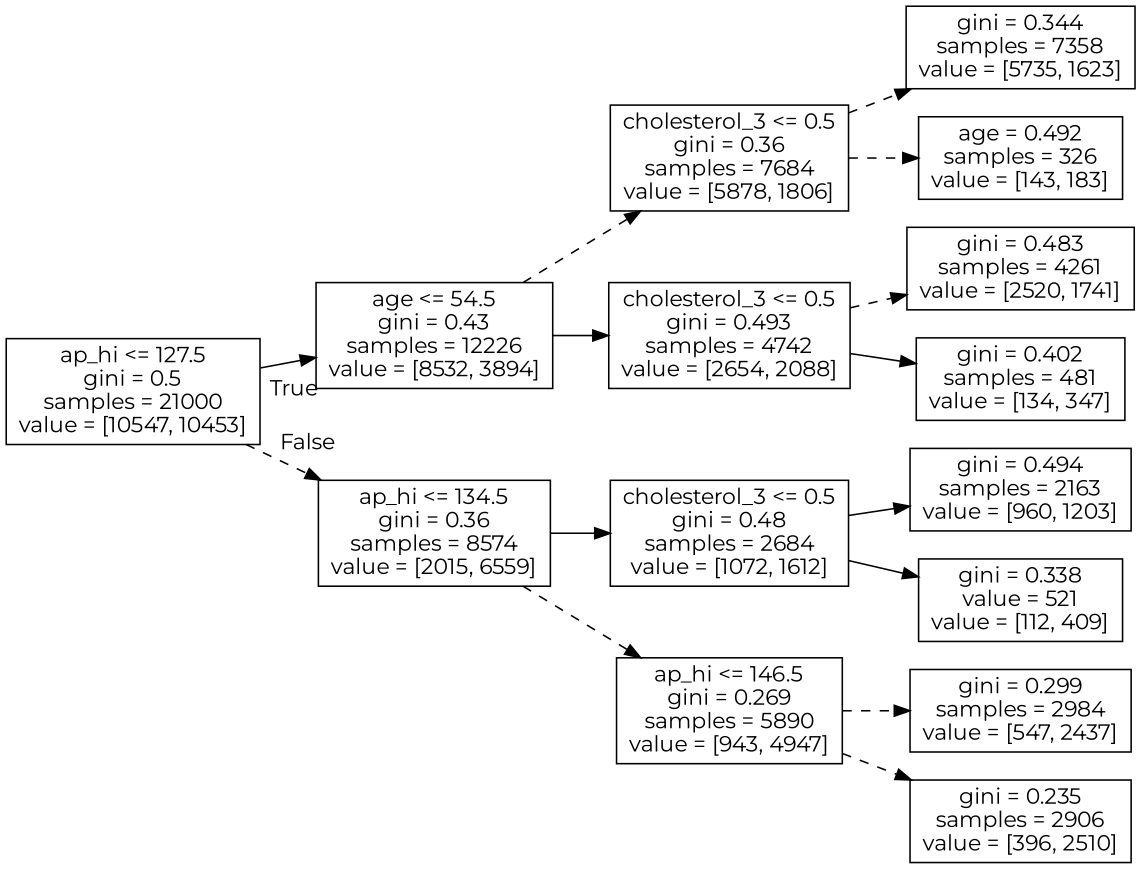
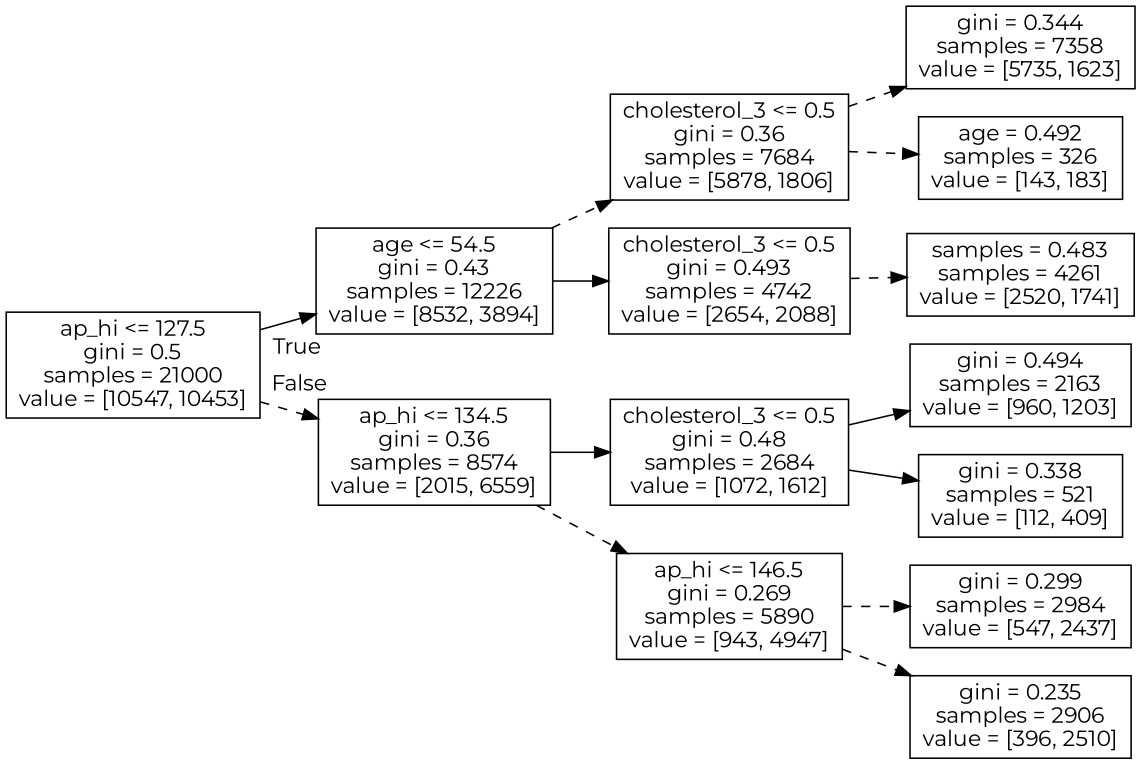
node "gini = 0.483 samples = 4261 value = [2520, 1741]": label "gini = 0.483 samples = 4261 value = [2520, 1741]" -> "samples = 0.483 samples = 4261 value = [2520, 1741]"
node "gini = 0.402 samples = 481 value = [134, 347]": removed
node "gini = 0.338 value = 521 value = [112, 409]": label "gini = 0.338 value = 521 value = [112, 409]" -> "gini = 0.338 samples = 521 value = [112, 409]"
